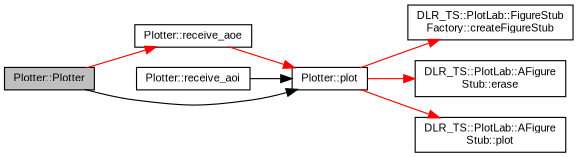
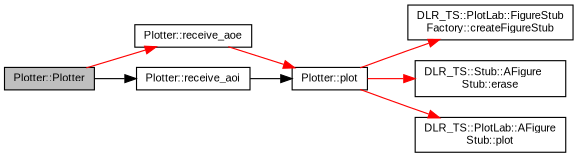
node "DLR_TS::PlotLab::AFigure Stub::erase": label "DLR_TS::PlotLab::AFigure Stub::erase" -> "DLR_TS::Stub::AFigure Stub::erase"
edge "Plotter::Plotter" -> "Plotter::plot": now "Plotter::Plotter" -> "Plotter::receive_aoi"
